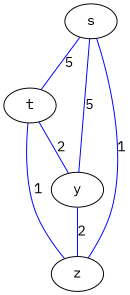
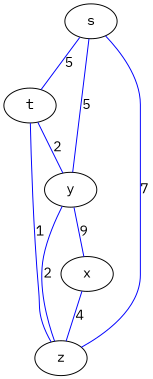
edge "s" -- "z": label "1" -> "7"
node "x": added
